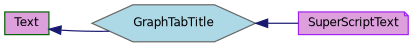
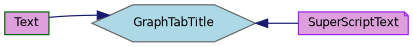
edge "GraphTabTitle" -> "Text": reversed
